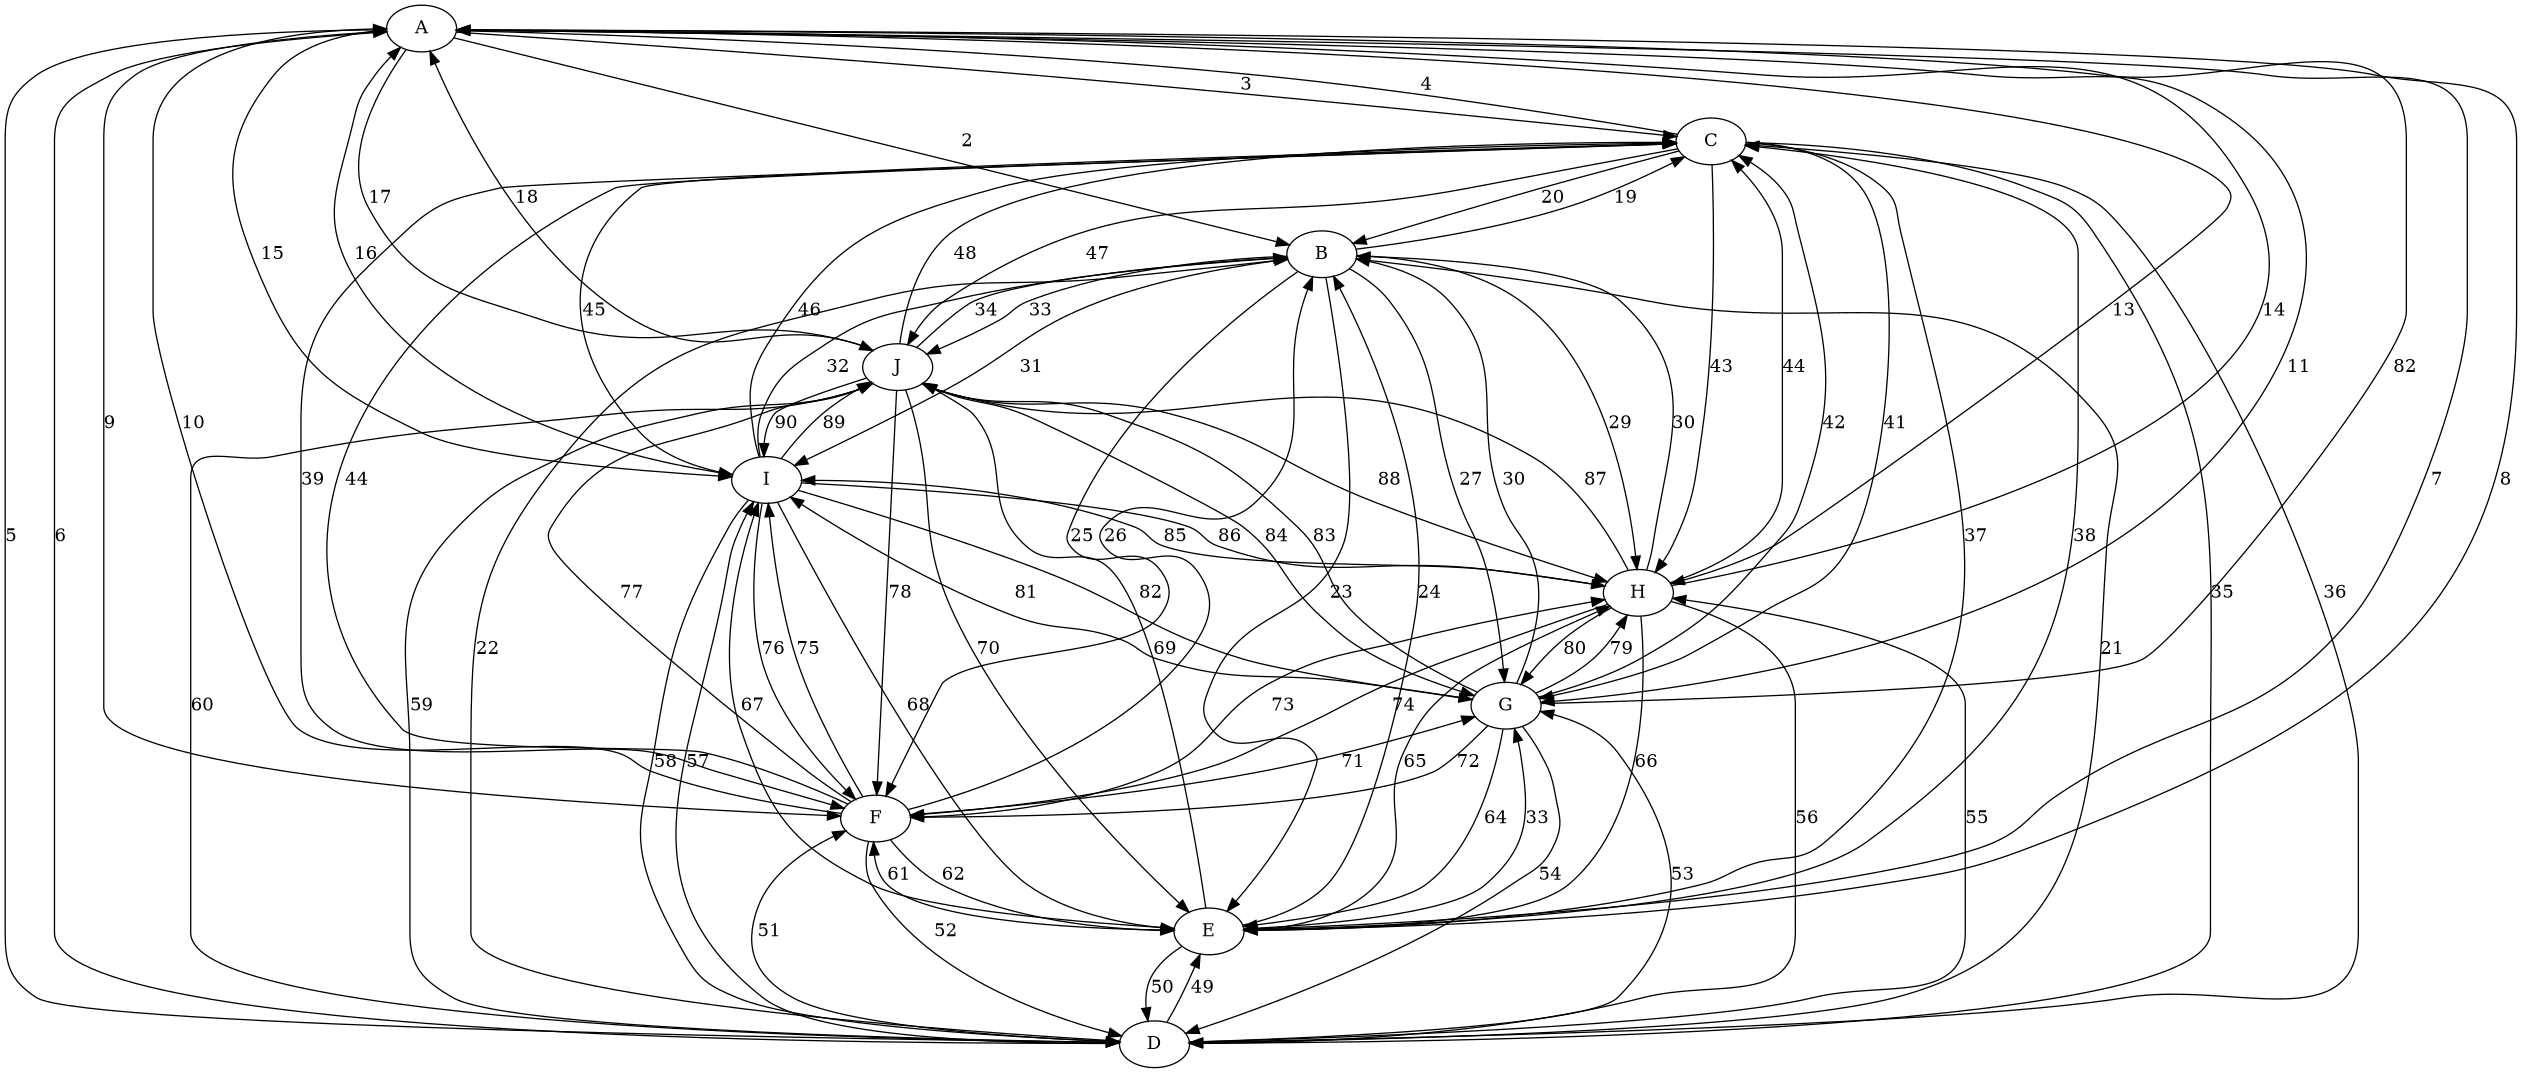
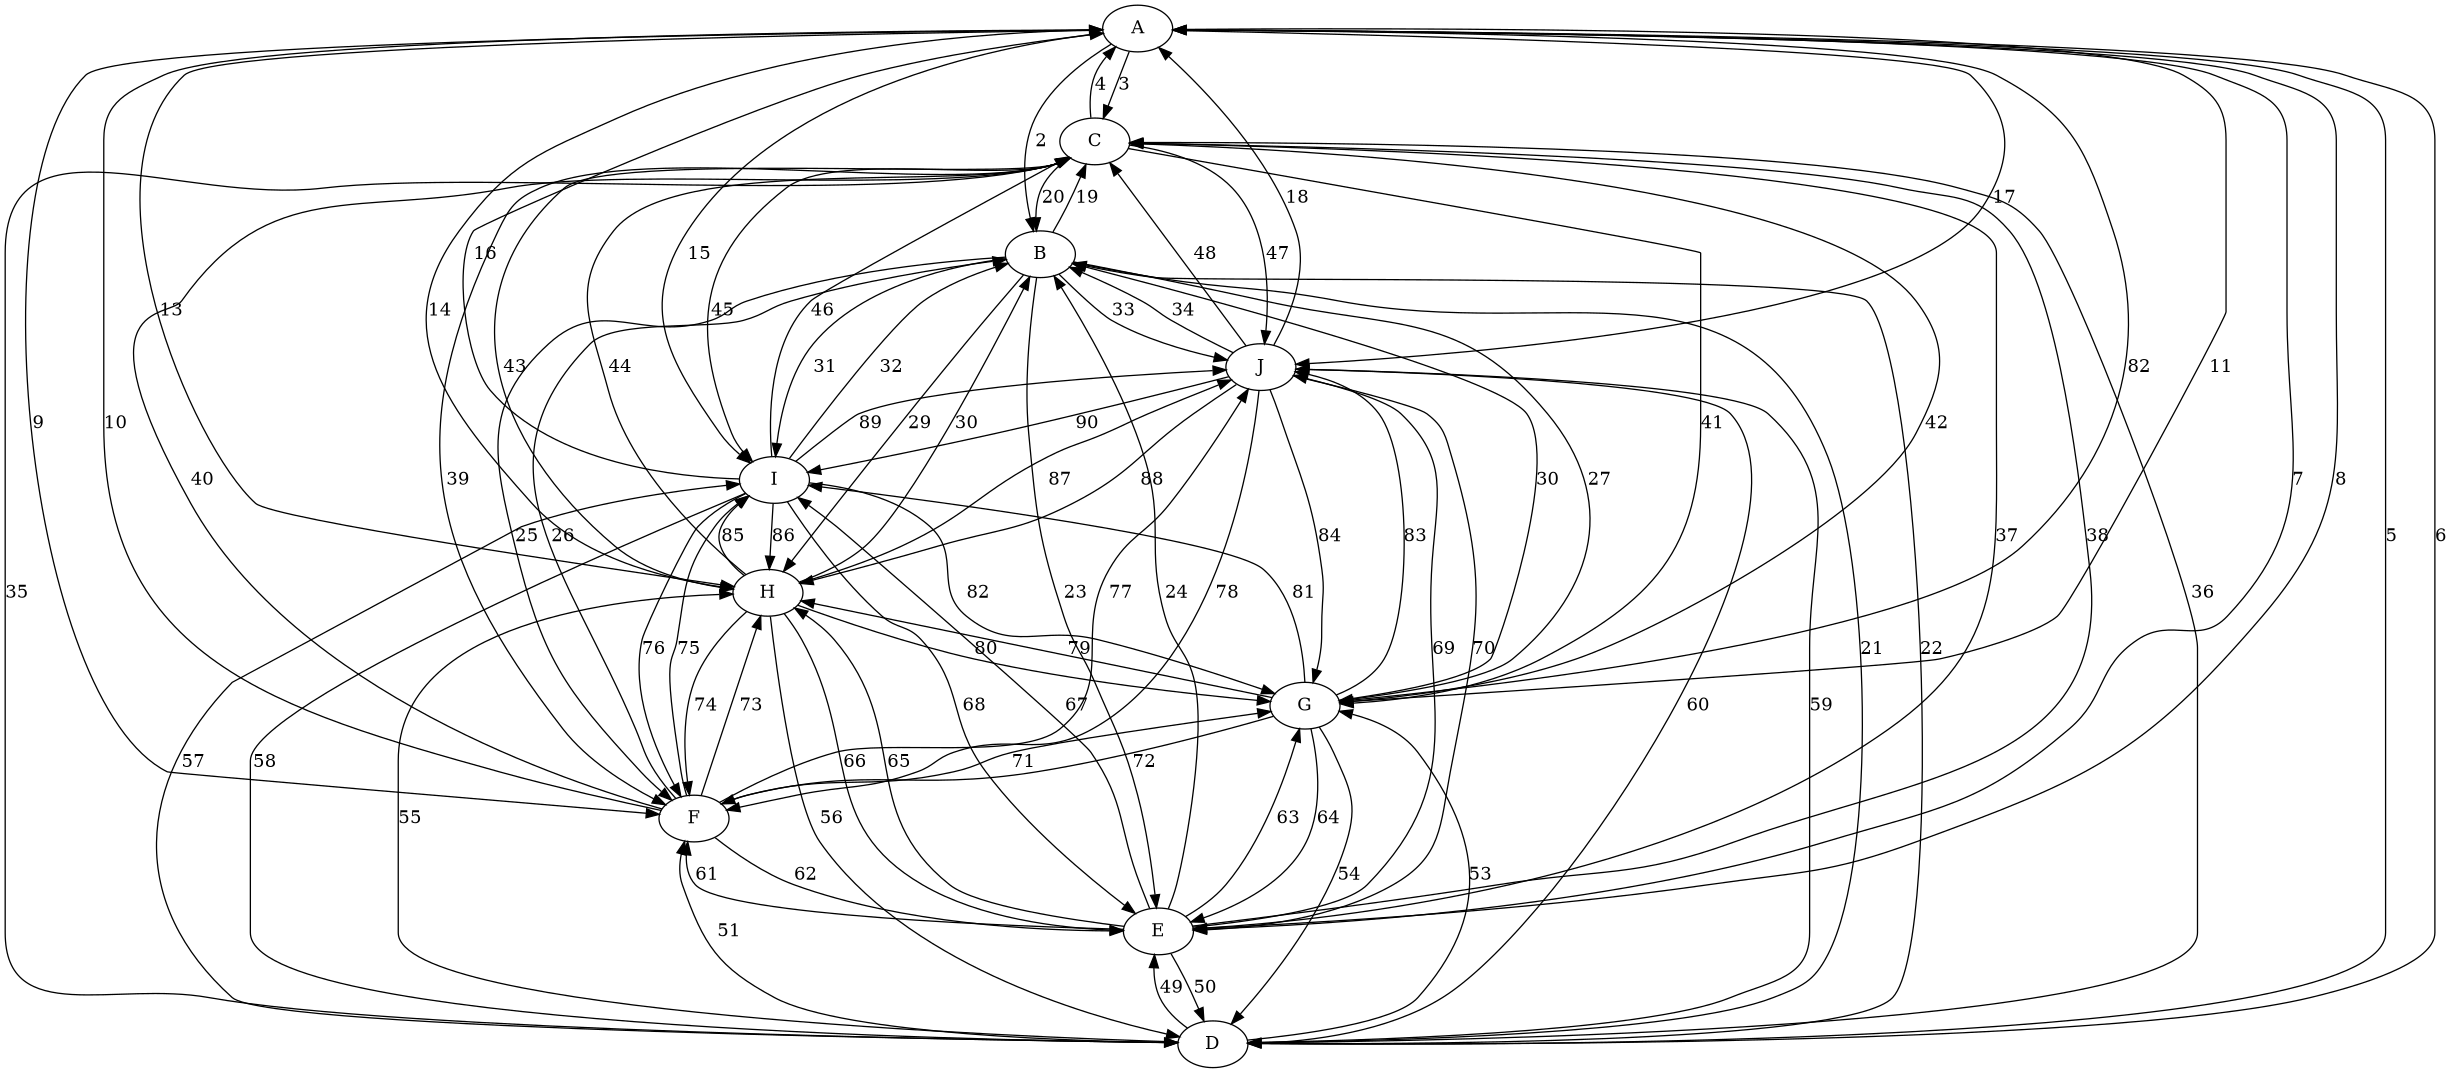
edge "F" -> "C": label "44" -> "40"
edge "E" -> "G": label "33" -> "63"
edge "F" -> "D": removed, label "52"
